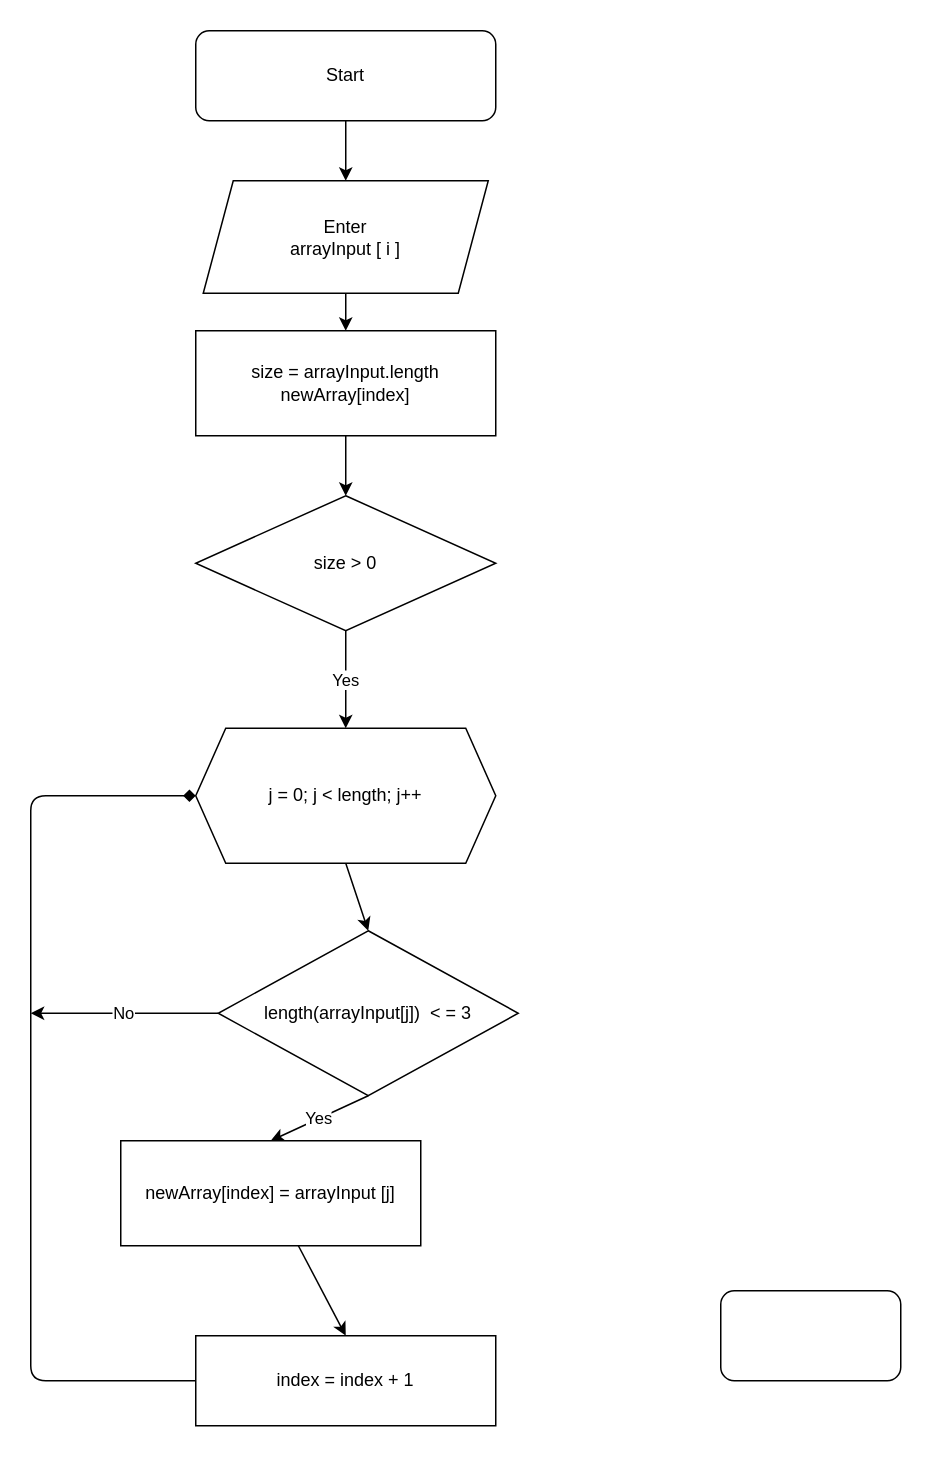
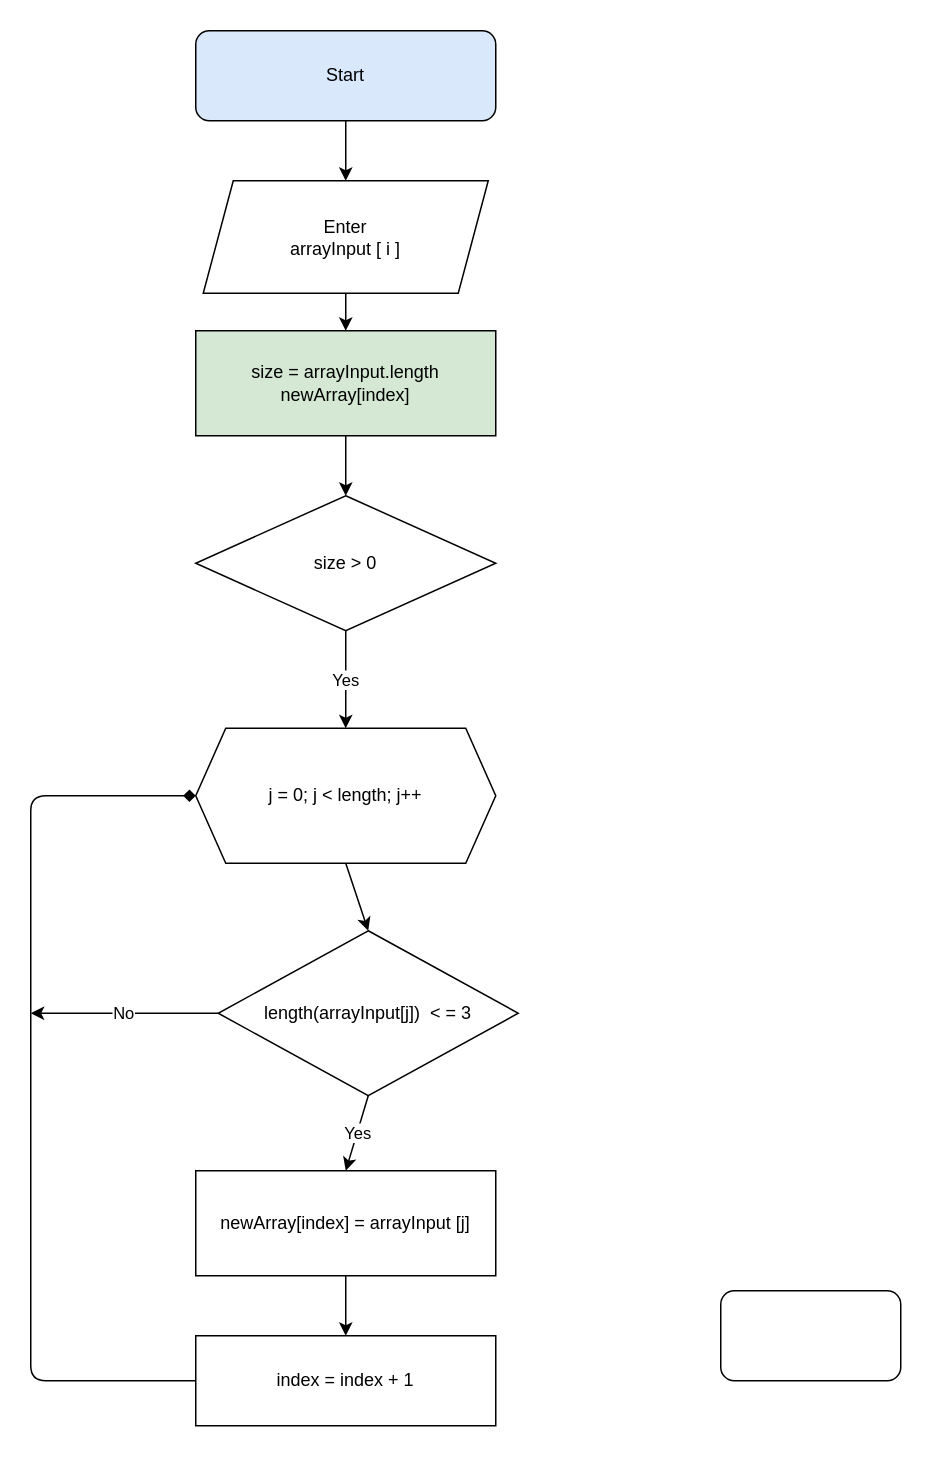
node "Start": fillcolor #ffffff -> #dae8fc
node "size = arrayInput.length newArray[index]": fillcolor #ffffff -> #d5e8d4
node "newArray[index] = arrayInput [j]": moved (271, 1193) -> (346, 1223)
